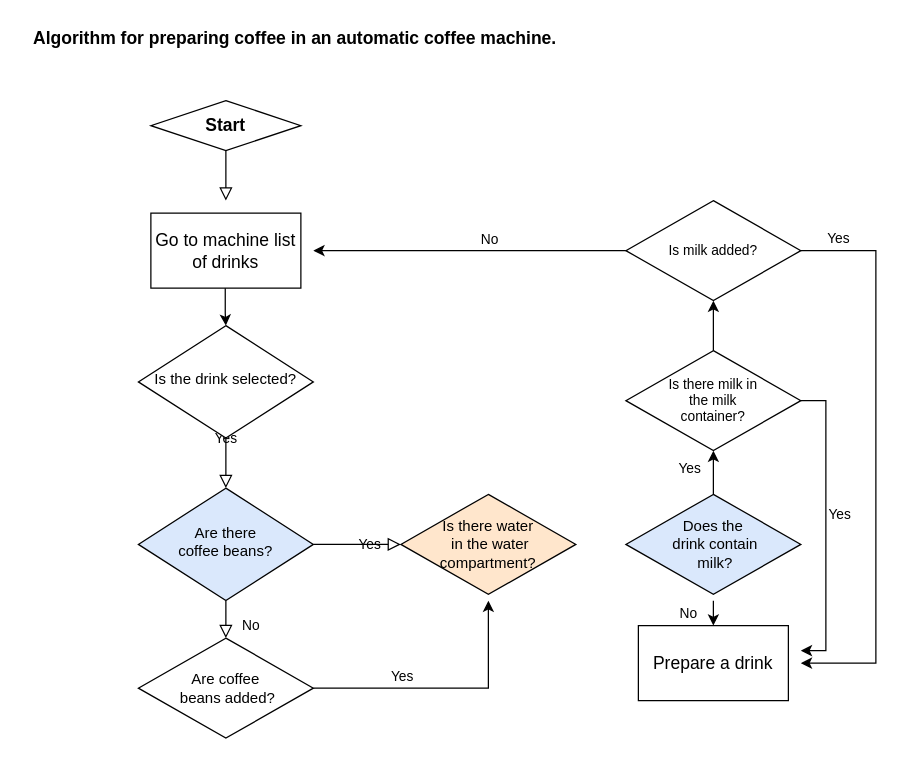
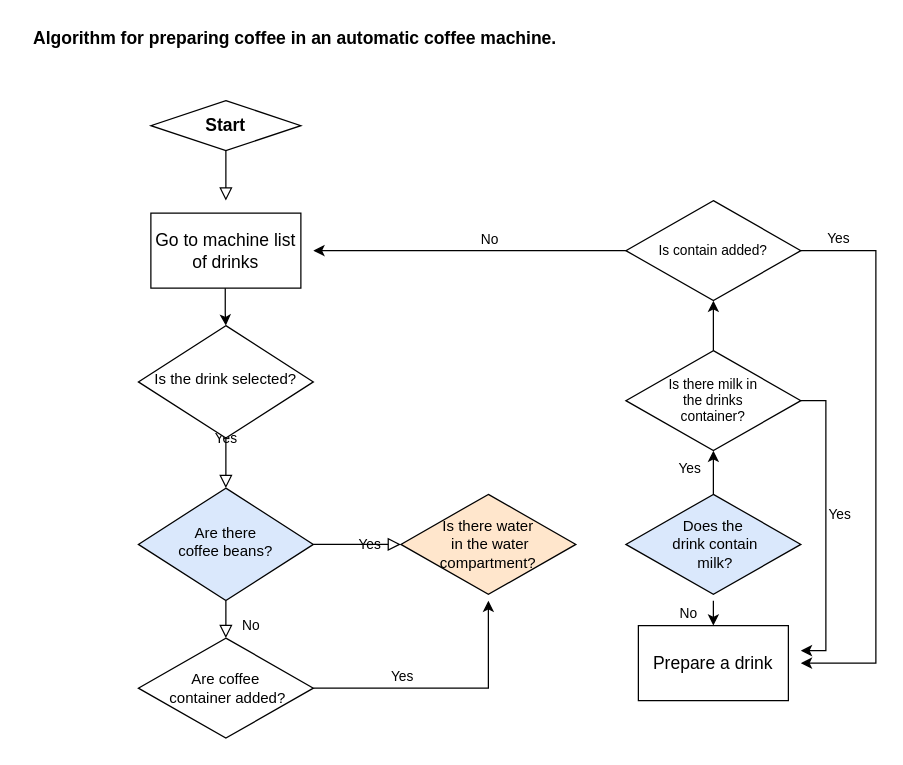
node "Is milk added?": label "Is milk added?" -> "Is contain added?"
node "Is there milk in the milk container?": label "Is there milk in the milk container?" -> "Is there milk in the drinks container?"
node "Are coffee beans added?": label "Are coffee beans added?" -> "Are coffee container added?"
